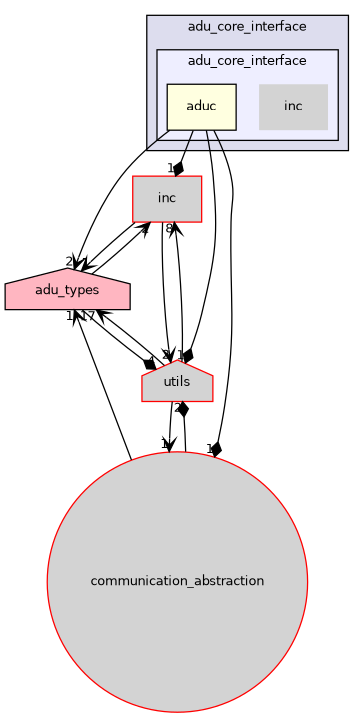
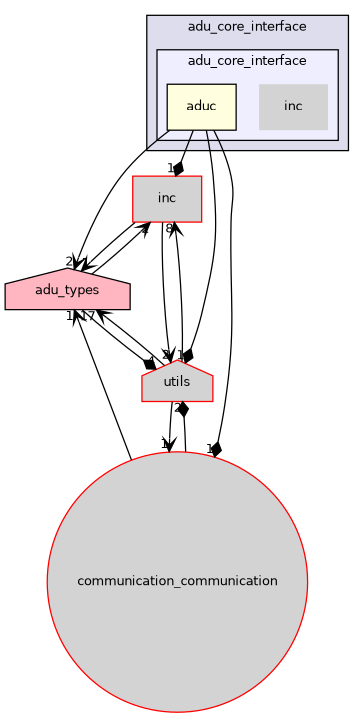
node "communication_abstraction": label "communication_abstraction" -> "communication_communication"
